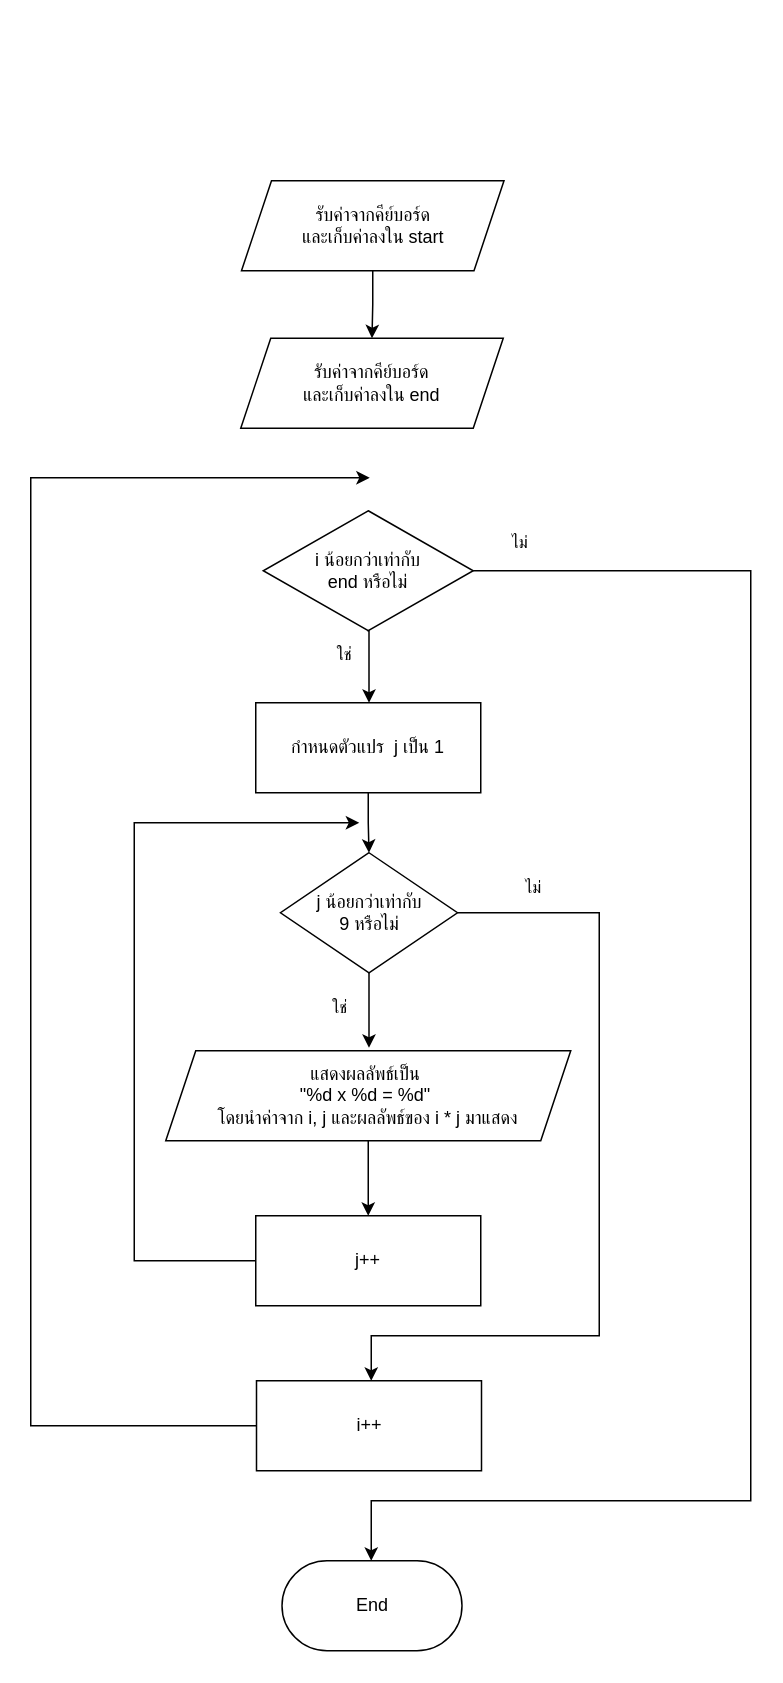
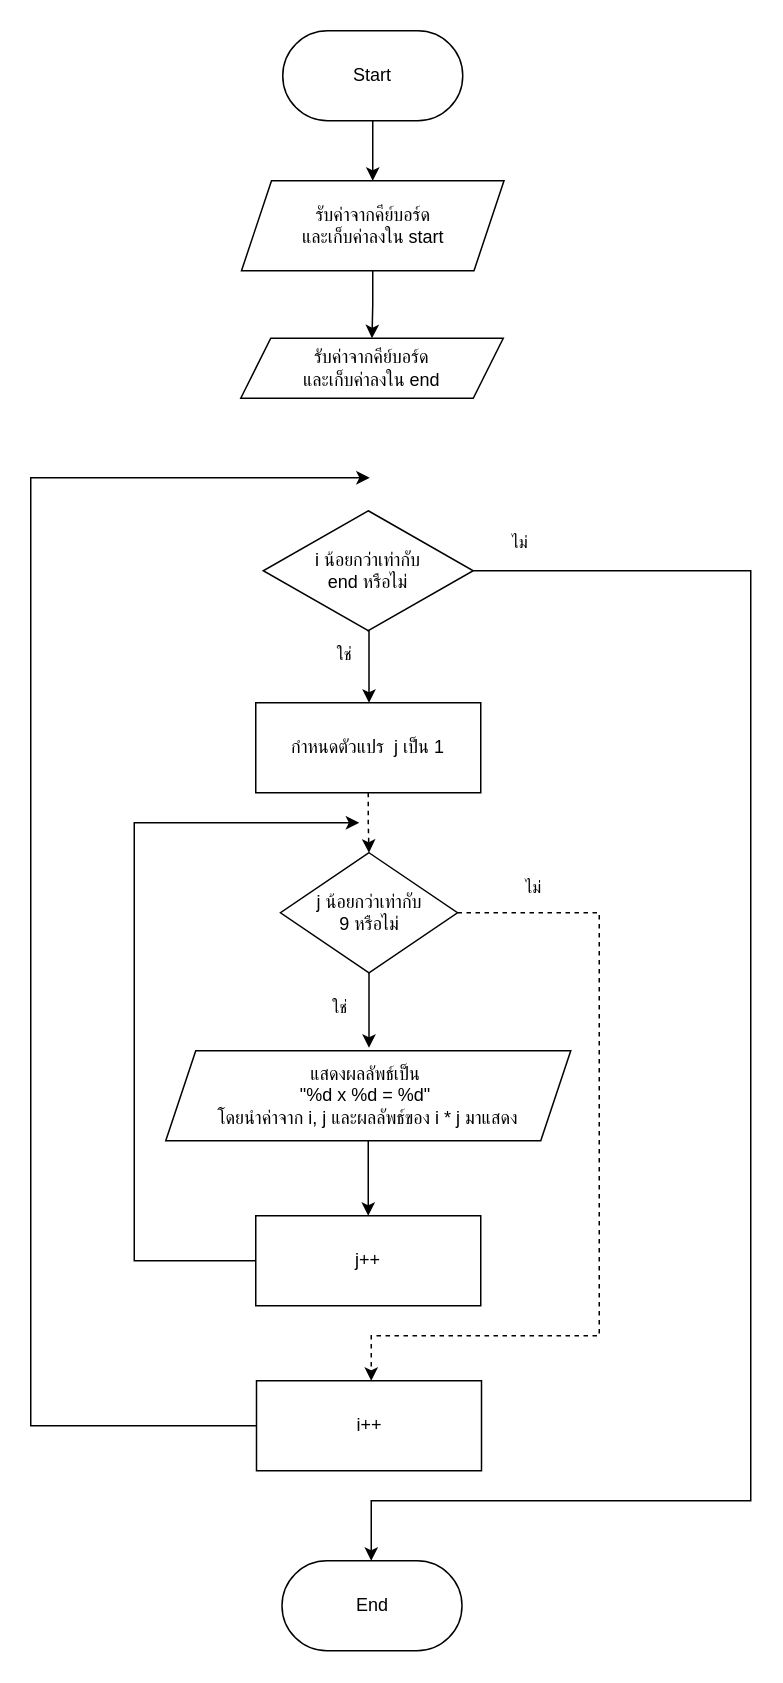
node "Start": added
edge "Start" -> "รับค่าจากคีย์บอร์ด และเก็บค่าลงใน start": added
node "รับค่าจากคีย์บอร์ด และเก็บค่าลงใน end": size 263x90 -> 263x60
edge "กำหนดตัวแปร j เป็น 1" -> "j น้อยกว่าเท่ากับ 9 หรือไม่": style solid -> dashed
edge "j น้อยกว่าเท่ากับ 9 หรือไม่" -> "i++": style solid -> dashed
